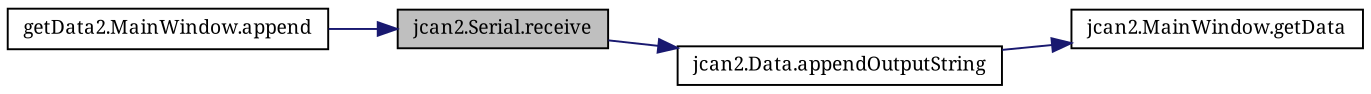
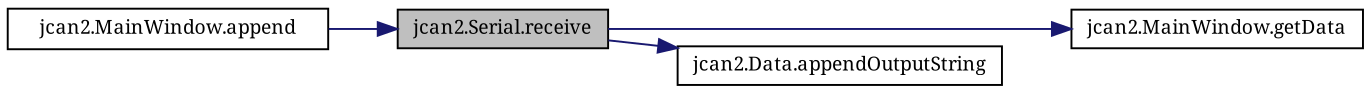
node "getData2.MainWindow.append": label "getData2.MainWindow.append" -> "jcan2.MainWindow.append"
edge "jcan2.Data.appendOutputString" -> "jcan2.MainWindow.getData": now "jcan2.Serial.receive" -> "jcan2.MainWindow.getData"
